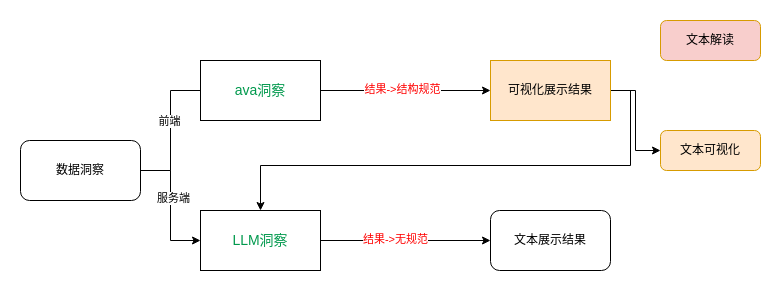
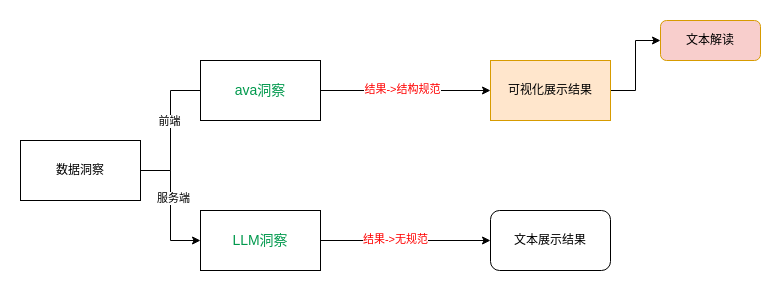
edge "可视化展示结果" -> "文本可视化": removed
node "文本可视化": removed
edge "可视化展示结果" -> "LLM洞察": now "可视化展示结果" -> "文本解读"
node "数据洞察": shape rounded rectangle -> rectangle
